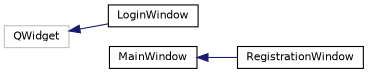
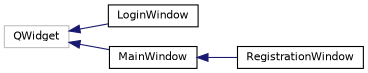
edge "MainWindow" -> "QWidget": added
